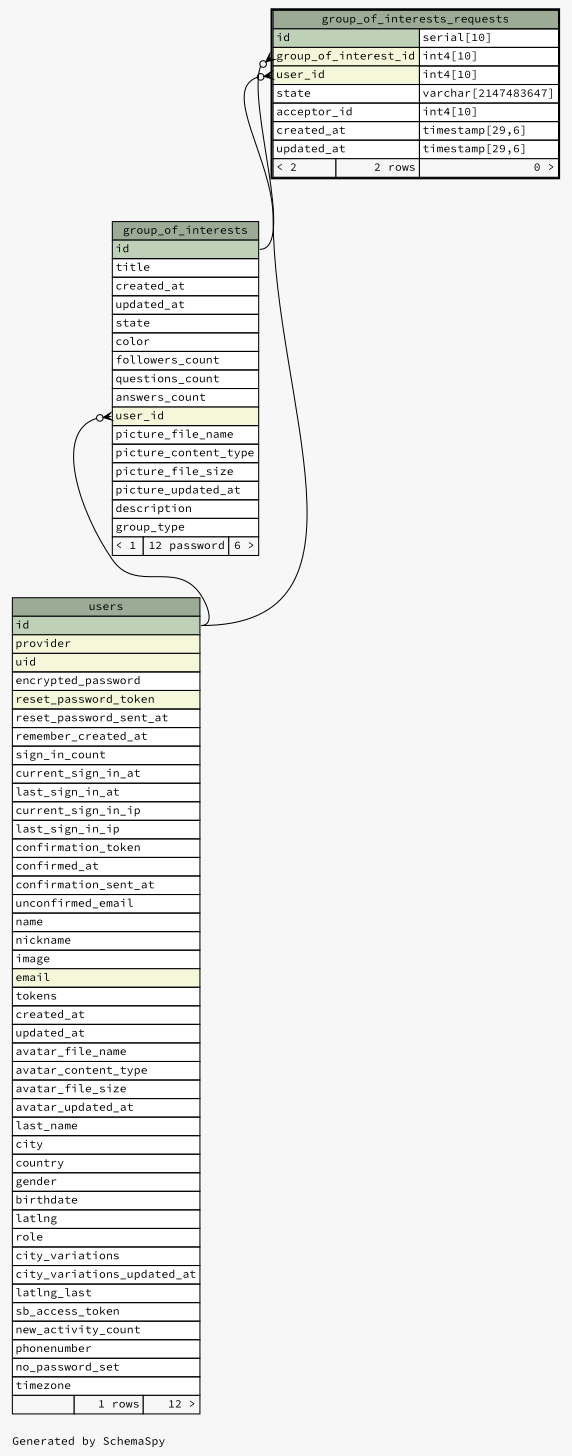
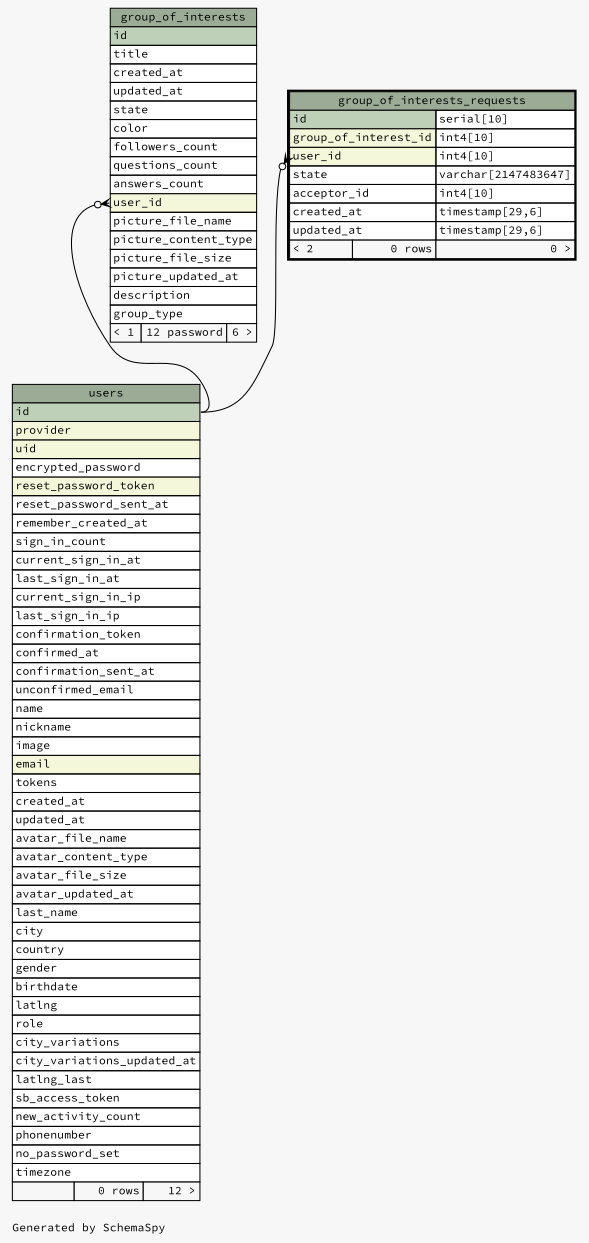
edge "group_of_interests" -> "group_of_interests_requests": removed
node "group_of_interests_requests": text "2 rows" -> "0 rows"
node "users": text "1 rows" -> "0 rows"
